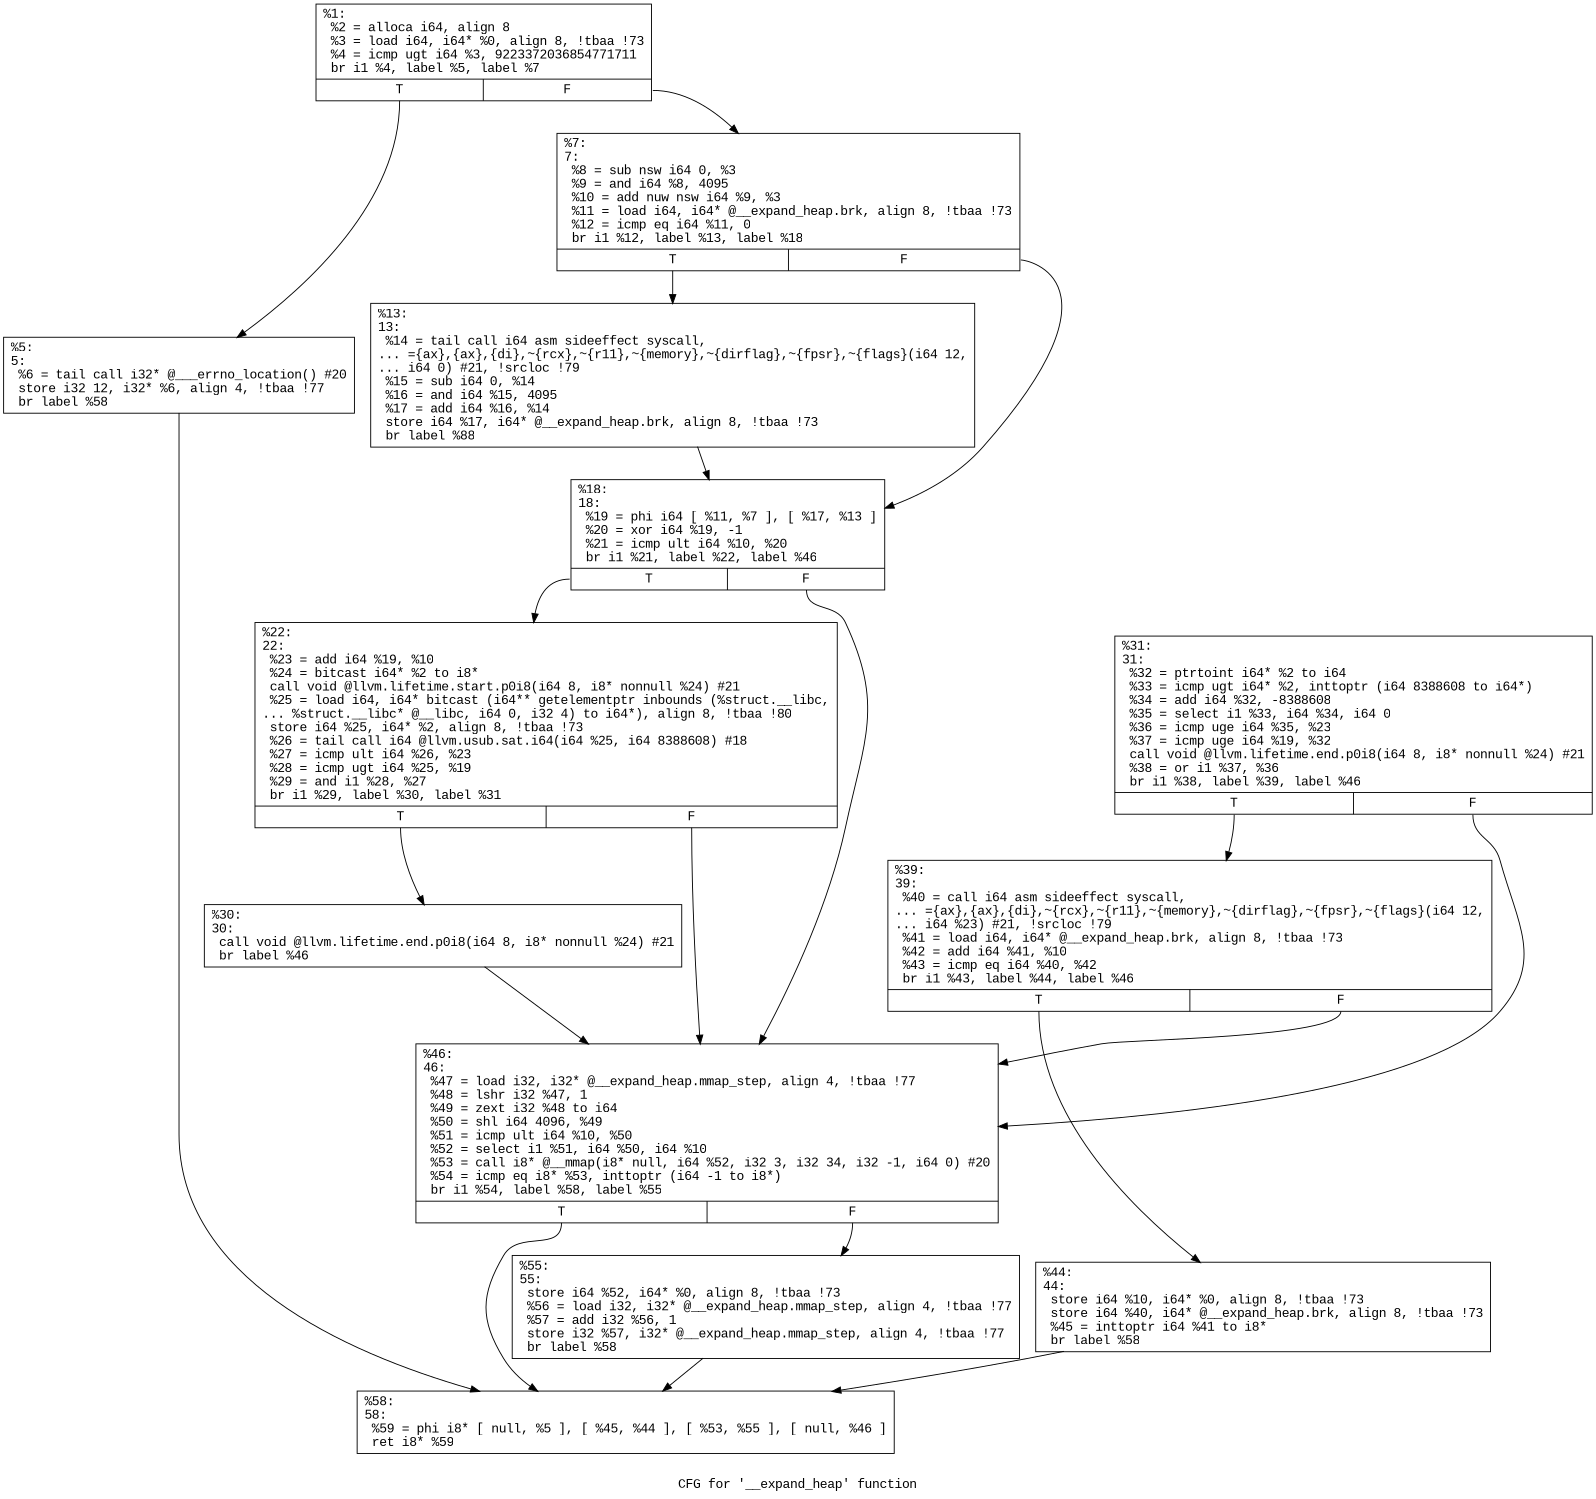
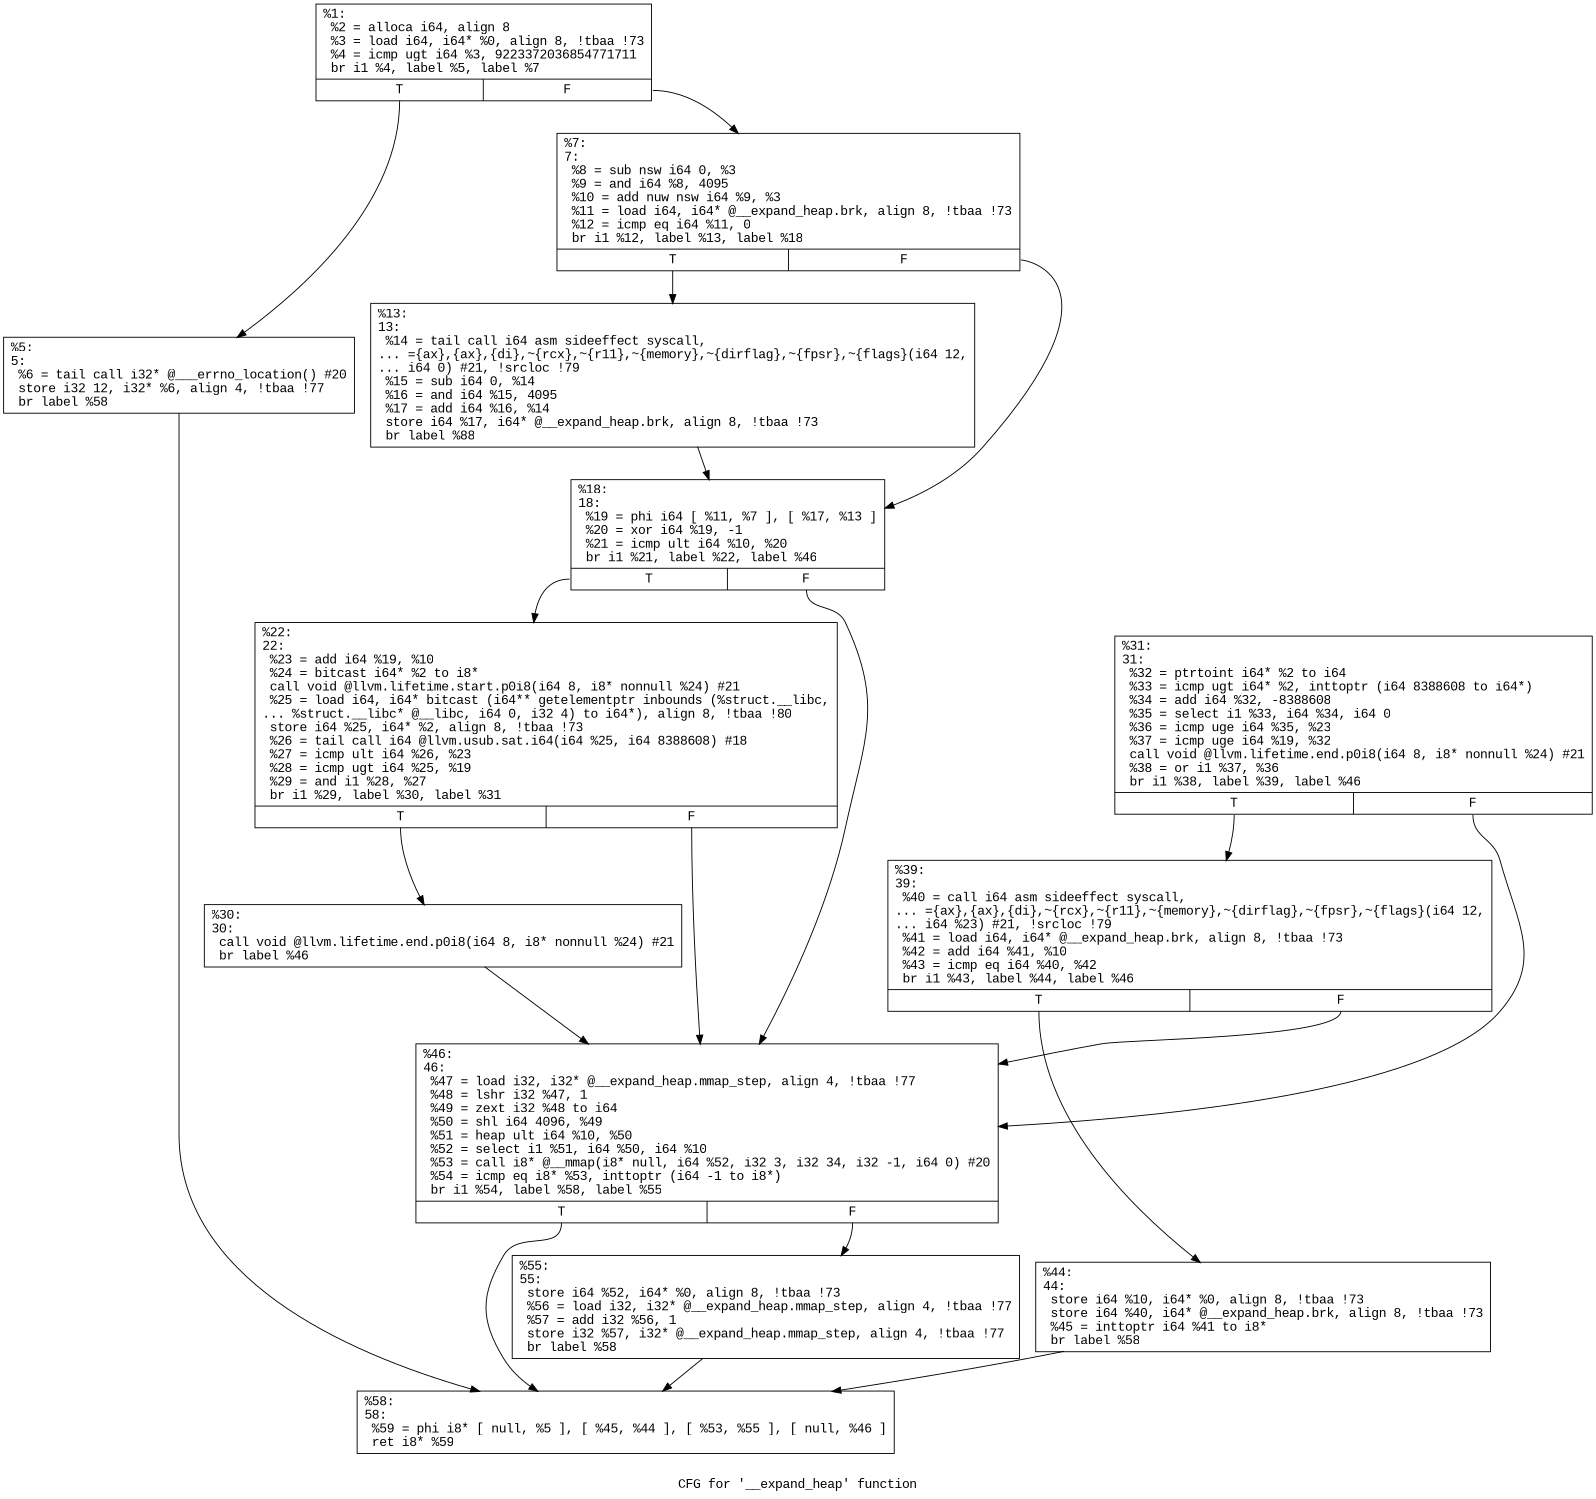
node "%46:": text "%51 = icmp ult i64 %10, %50" -> "%51 = heap ult i64 %10, %50"
